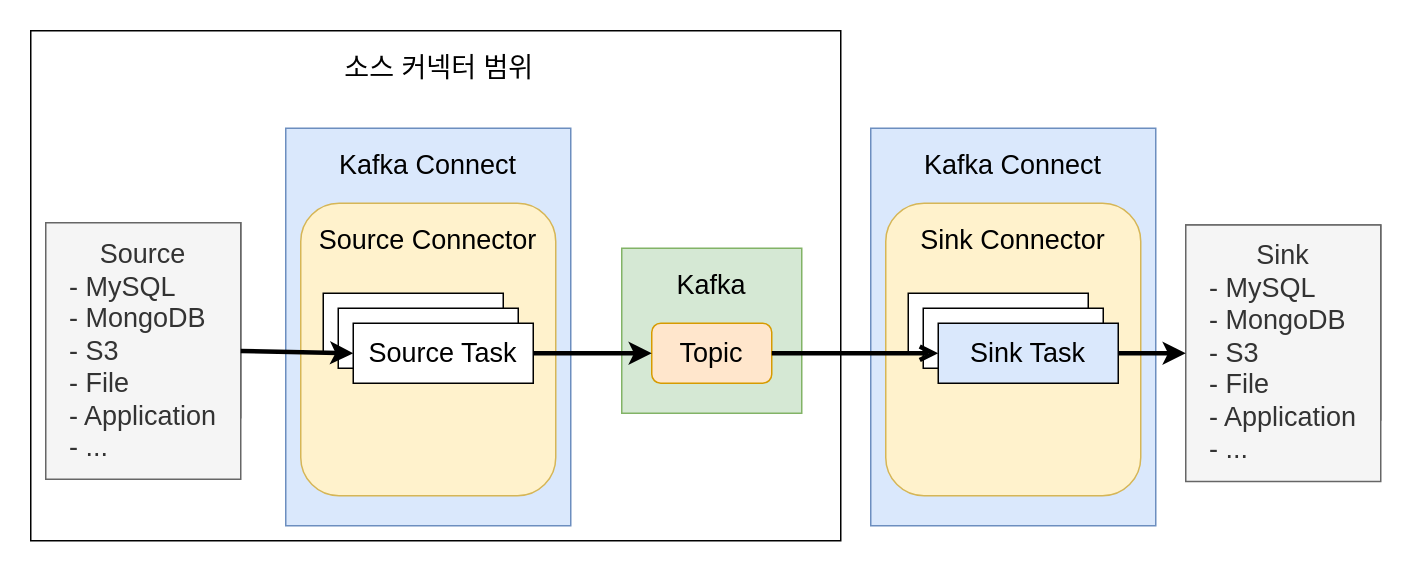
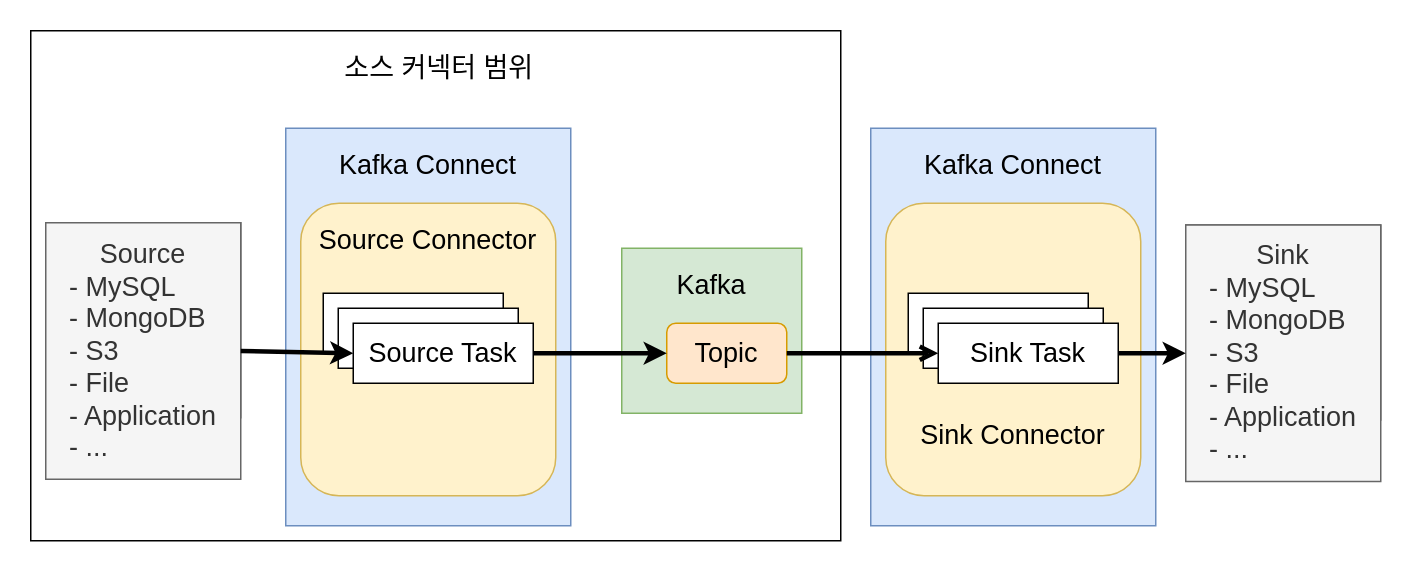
node "Sink Connector": moved (1013, 241) -> (1013, 436)
node "Topic": moved (712, 353) -> (727, 353)
node "Sink Task": fillcolor #dae8fc -> #ffffff
